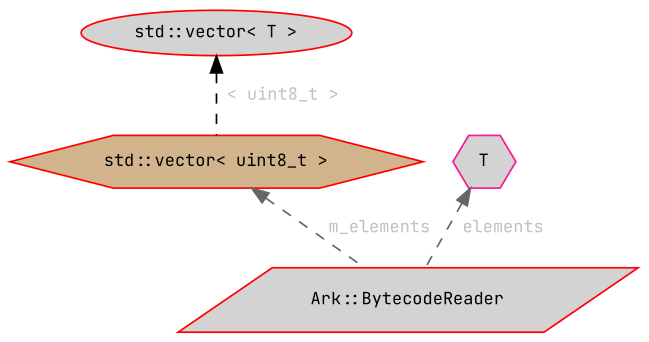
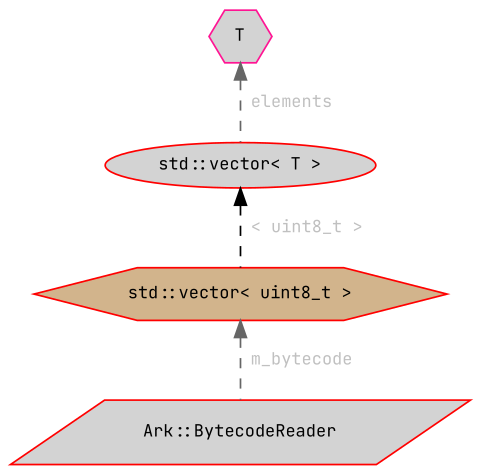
edge "Ark::BytecodeReader" -> "std::vector< uint8_t >": label " m_elements" -> " m_bytecode"
edge "Ark::BytecodeReader" -> "T": now "std::vector< T >" -> "T"
